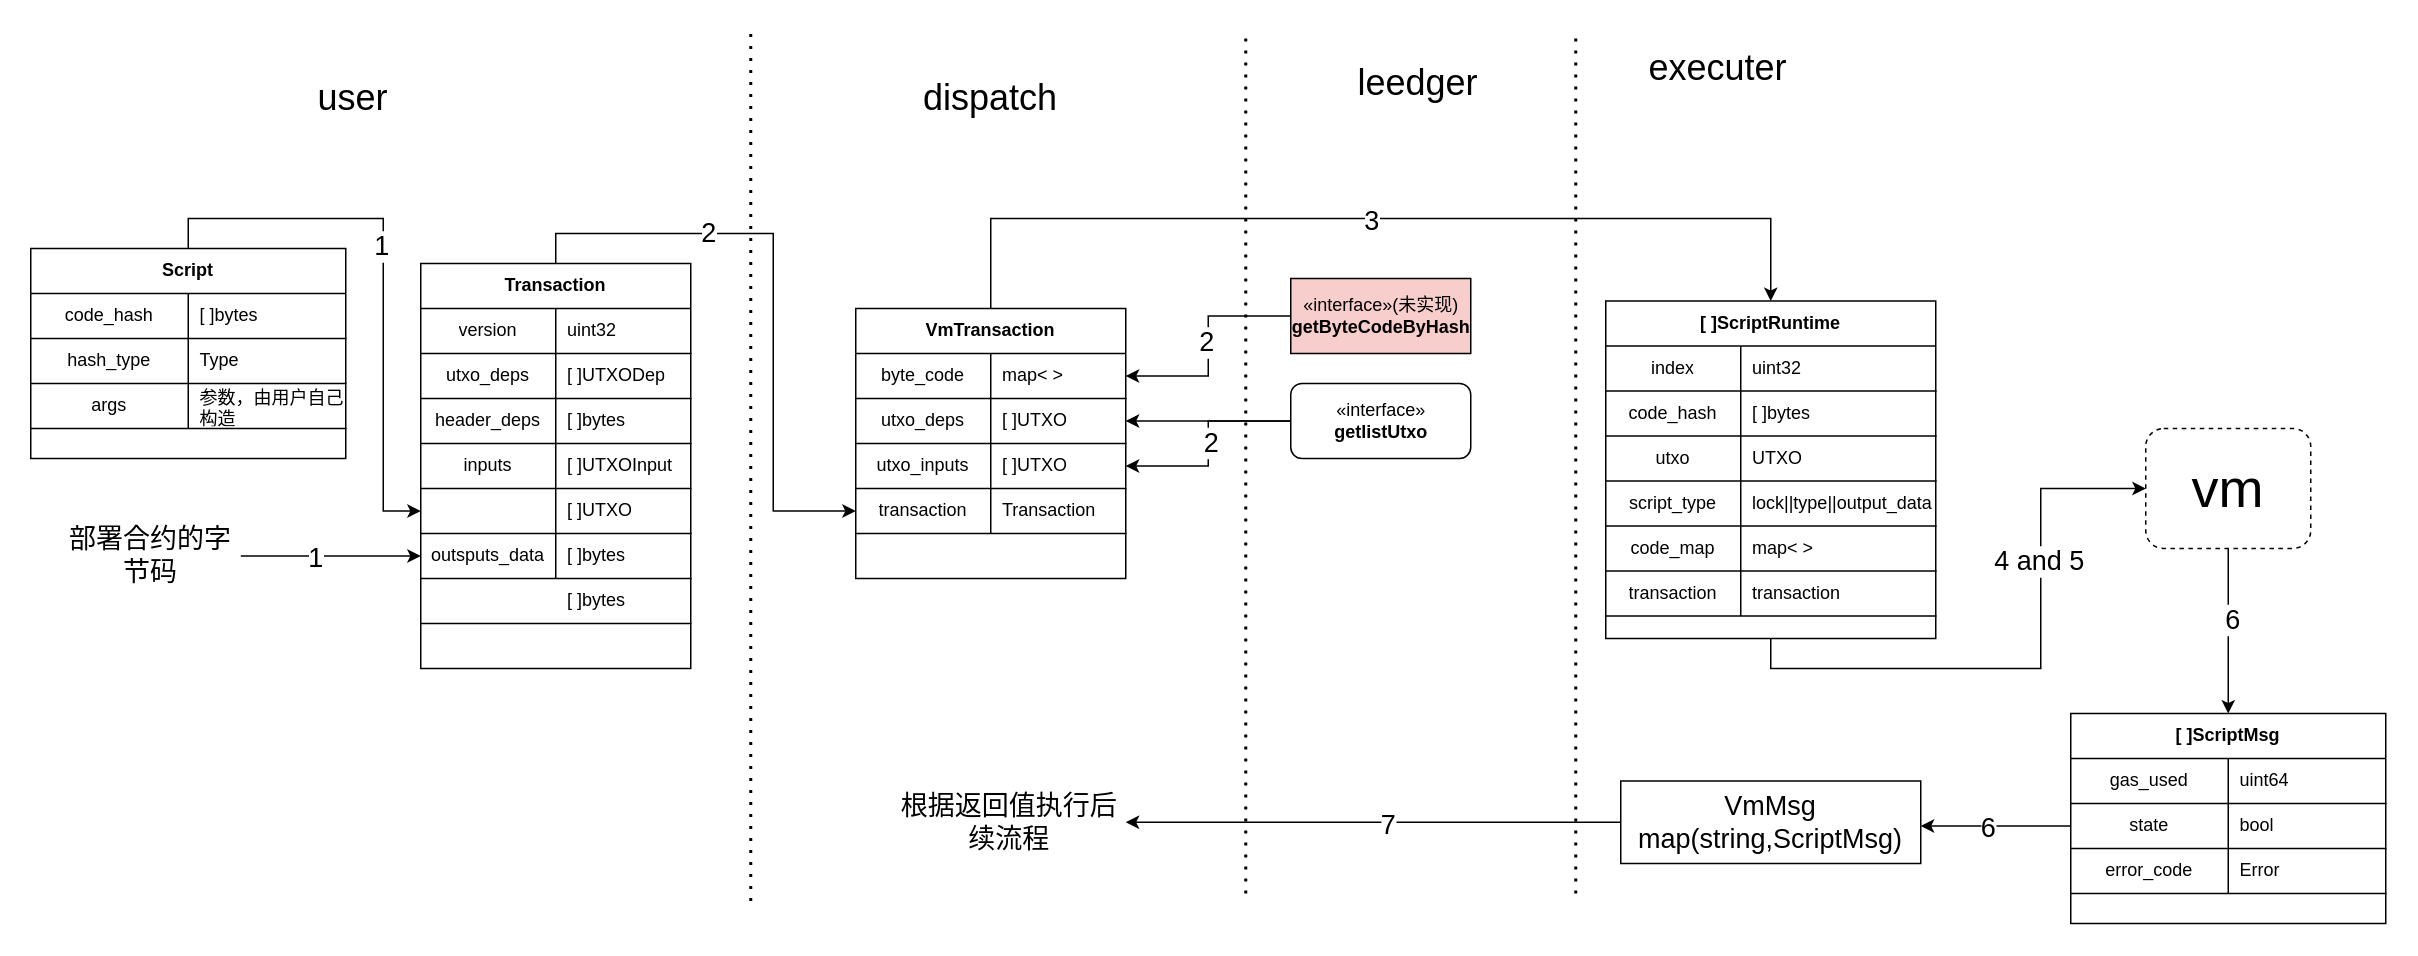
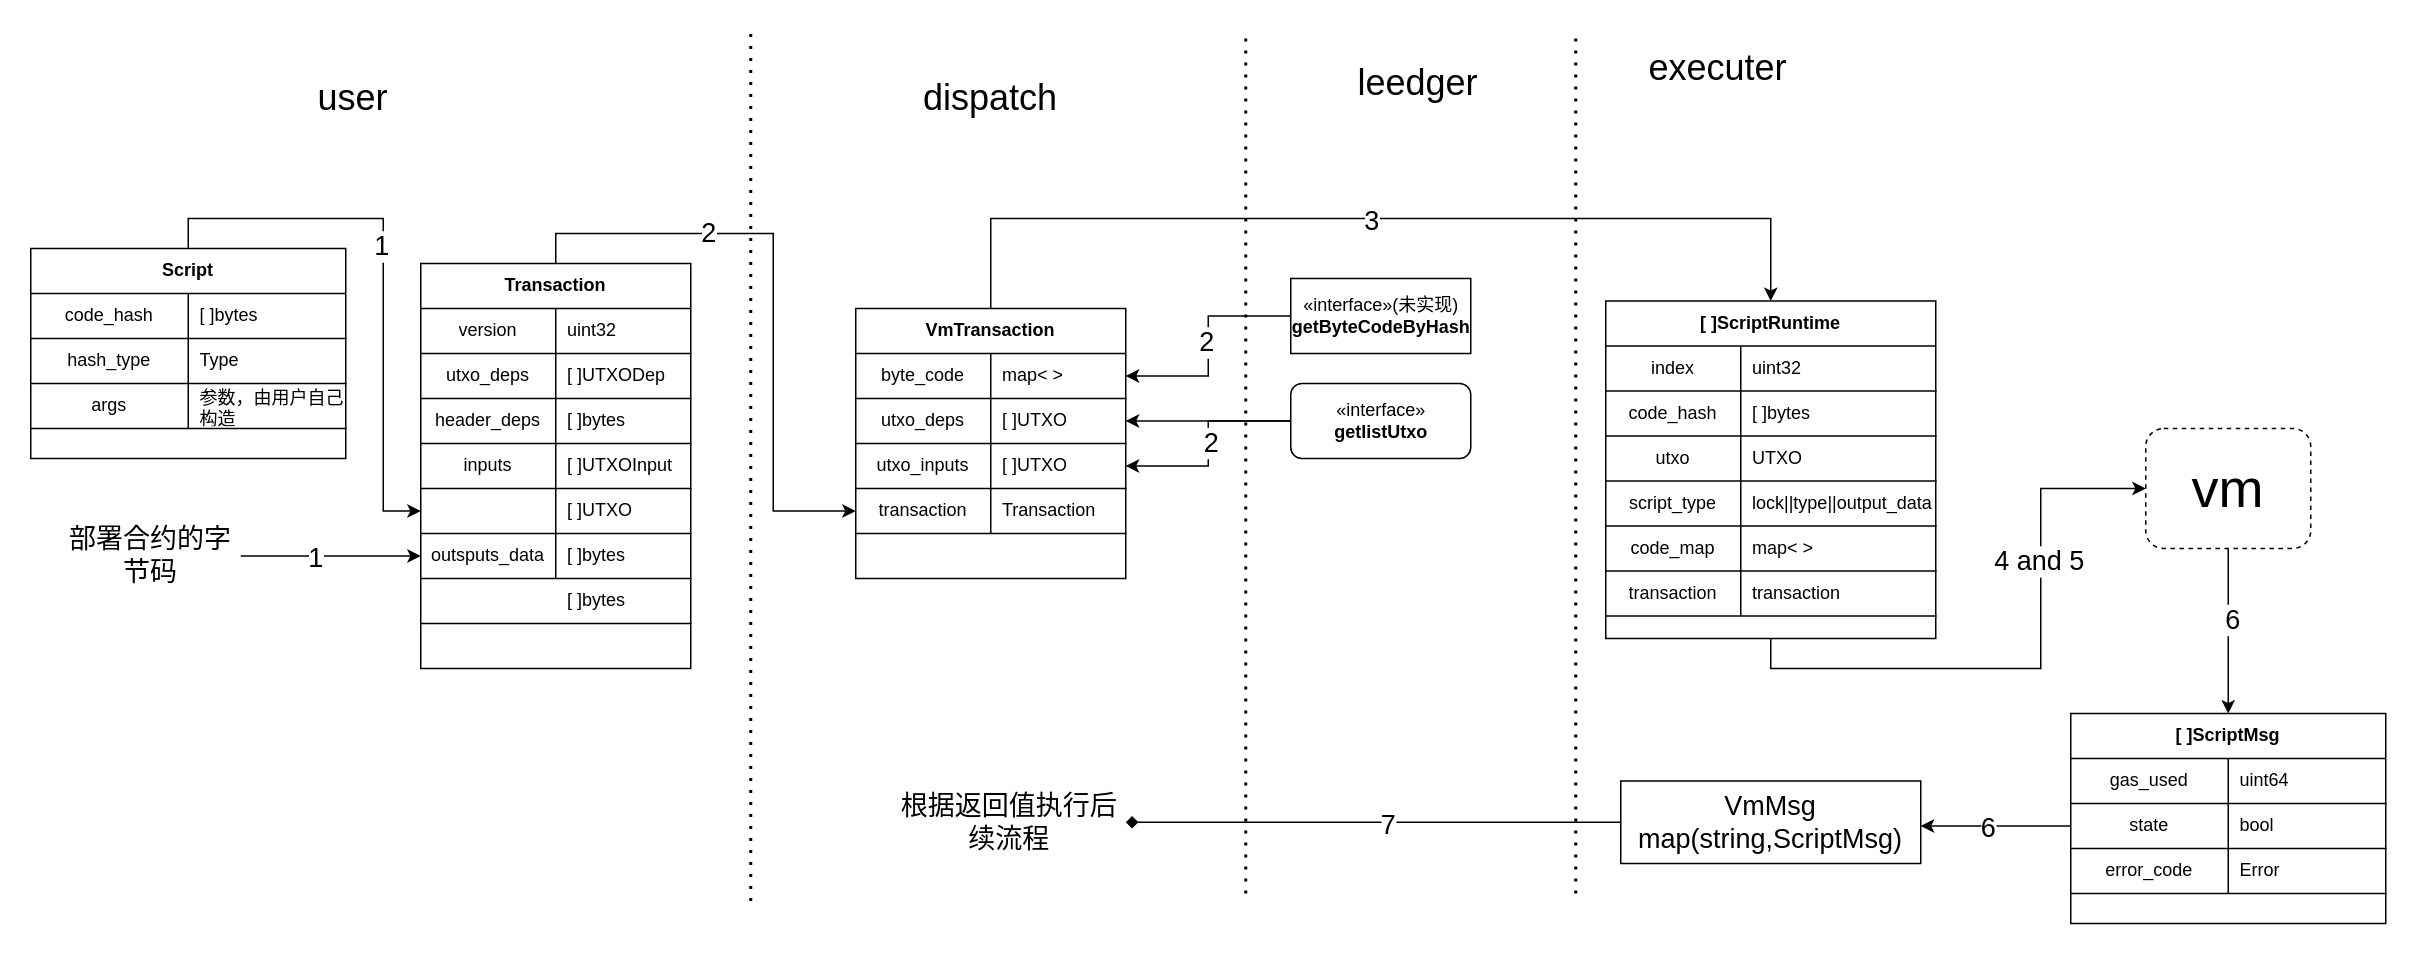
node "«interface»(未实现) getByteCodeByHash": fillcolor #f8cecc -> #ffffff
edge "VmMsg map(string,ScriptMsg)" -> "根据返回值执行后续流程": arrowhead classic -> diamond
